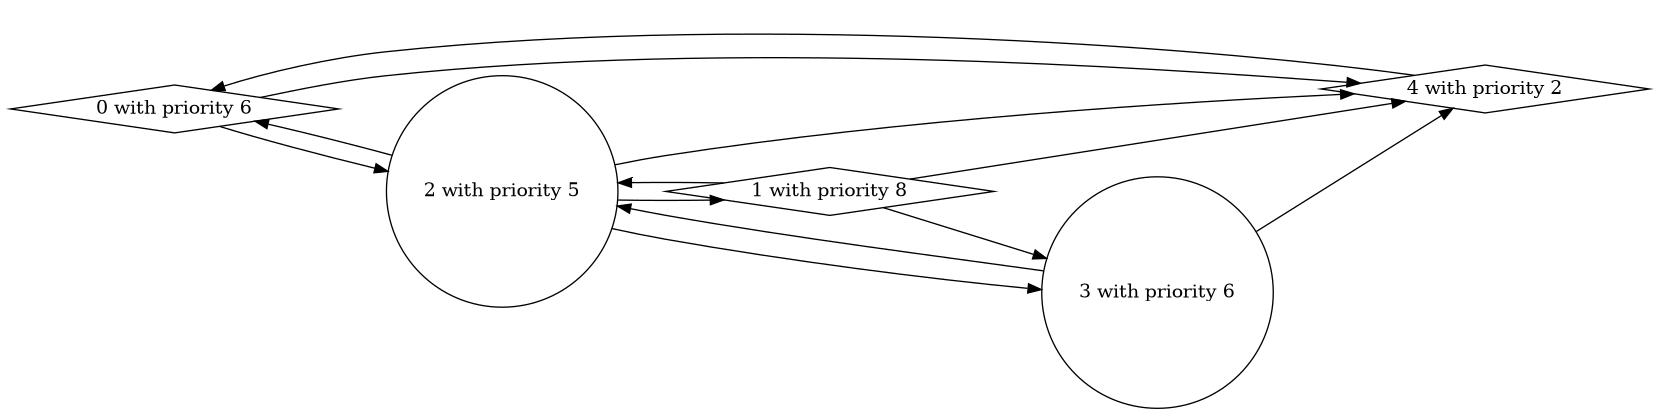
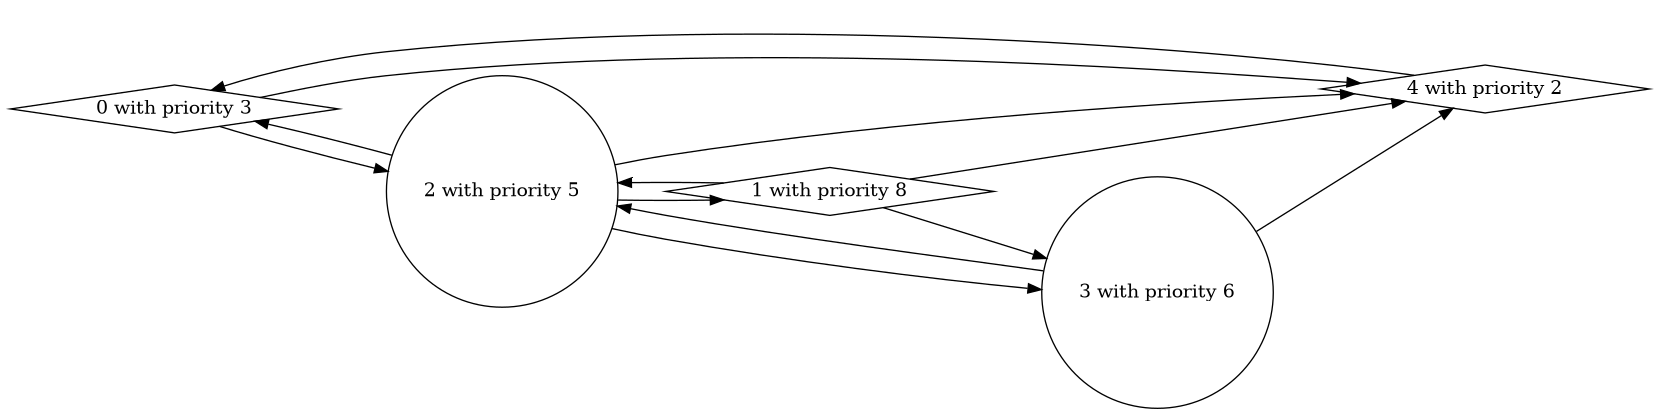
node "0 with priority 6": label "0 with priority 6" -> "0 with priority 3"
